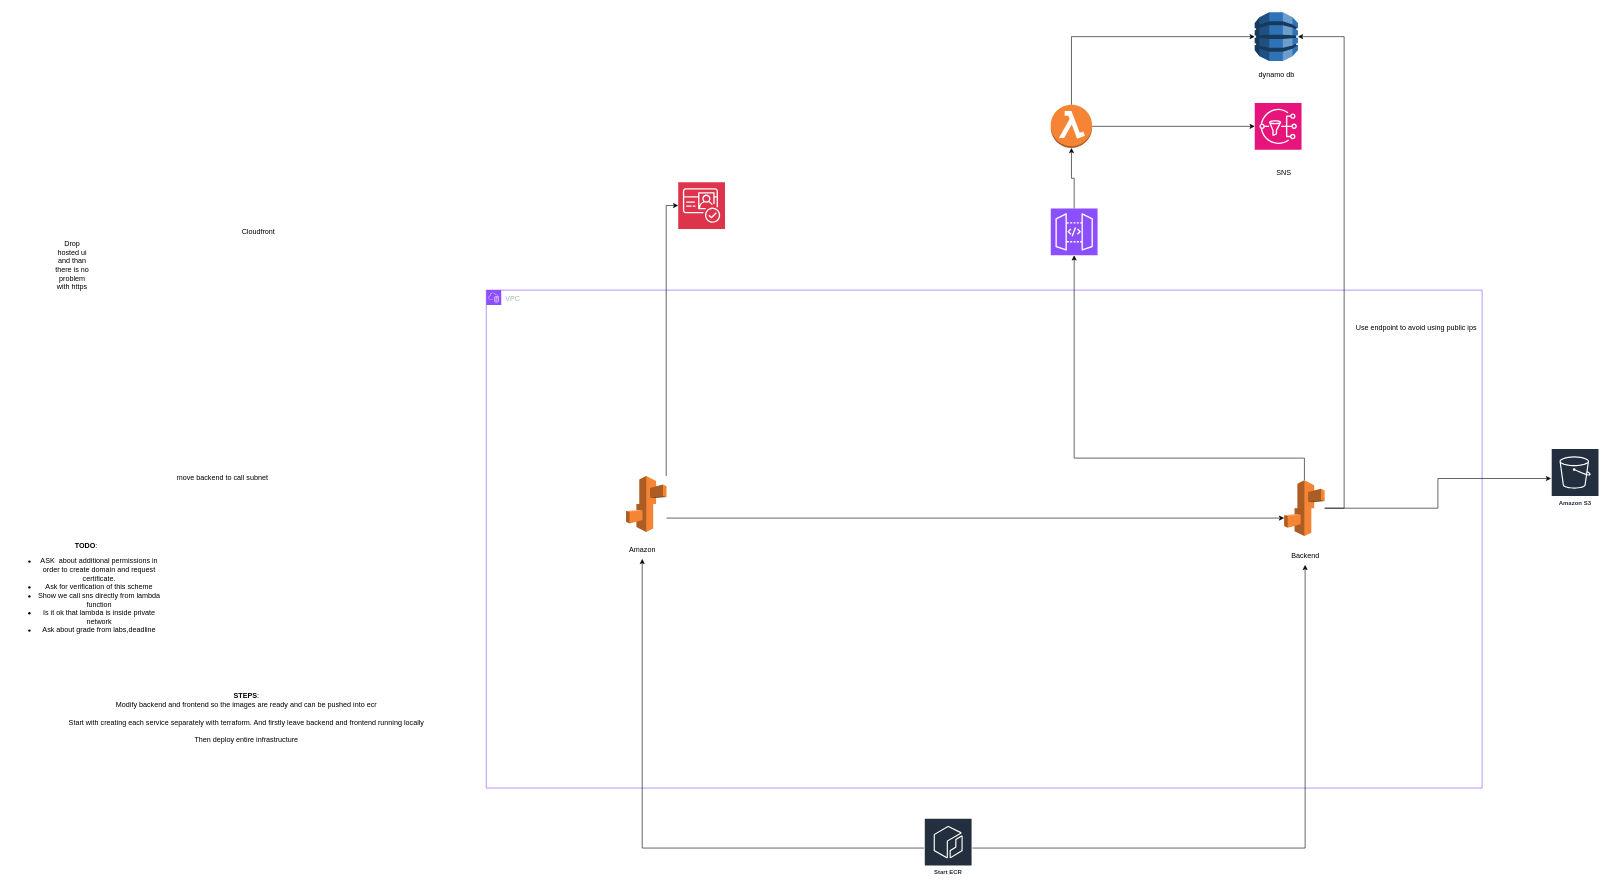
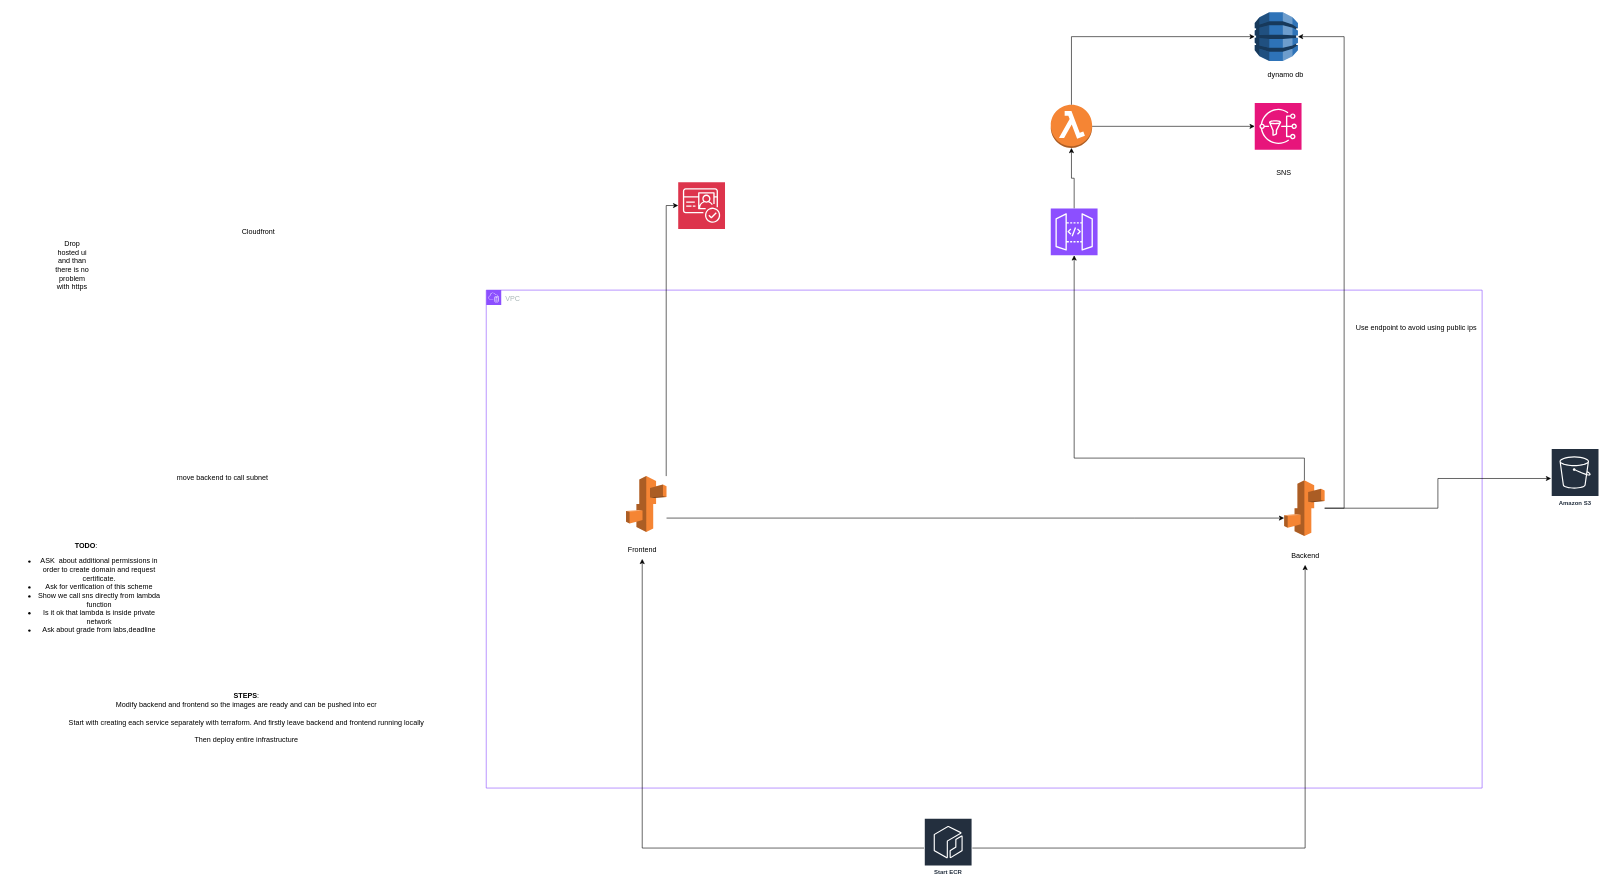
node "dynamo db": moved (1277, 75) -> (1286, 75)
node "Amazon": label "Amazon" -> "Frontend"
